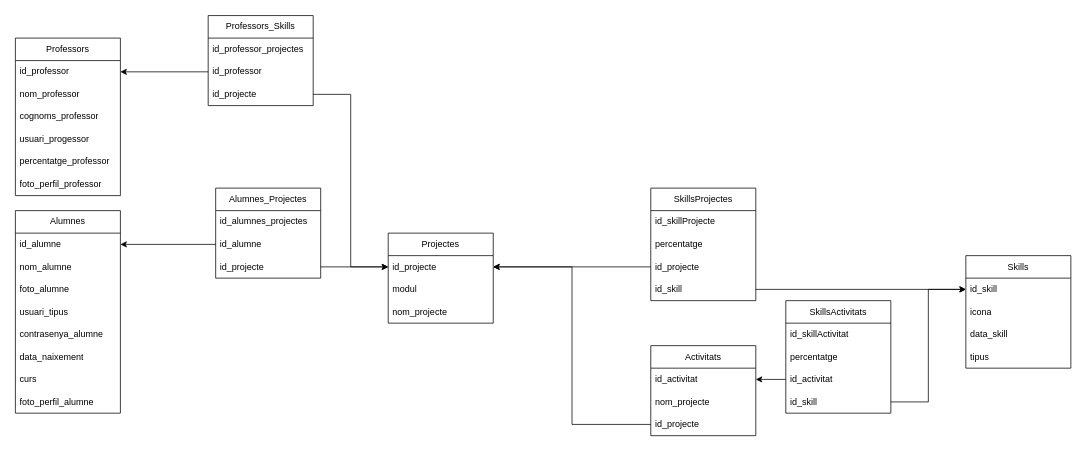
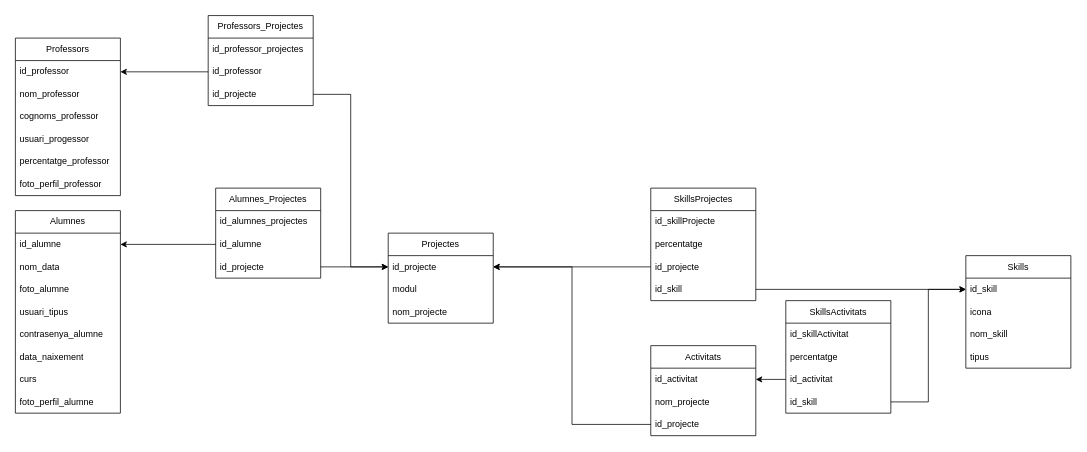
node "Professors_Skills": label "Professors_Skills" -> "Professors_Projectes"
node "nom_alumne": label "nom_alumne" -> "nom_data"
node "data_skill": label "data_skill" -> "nom_skill"
